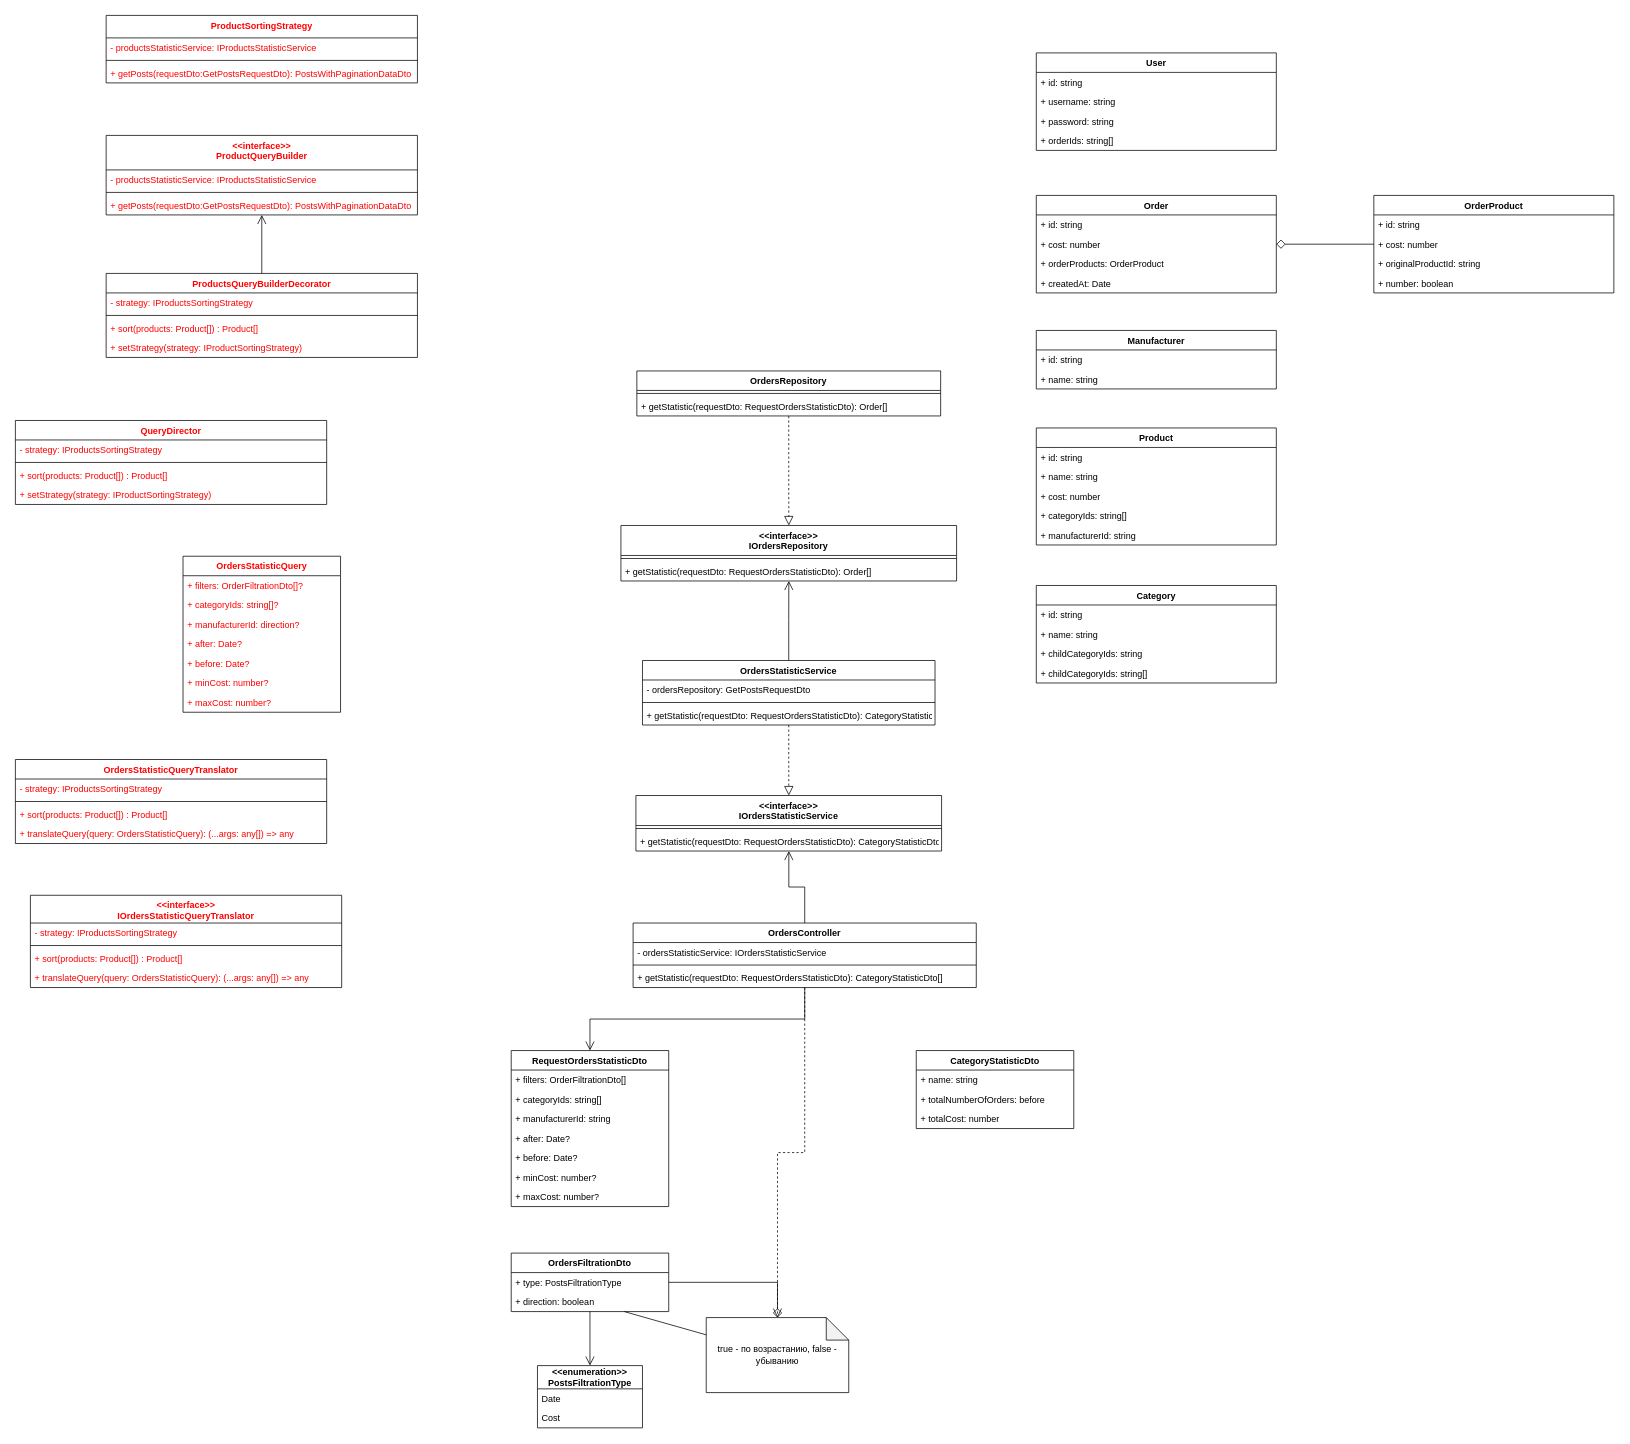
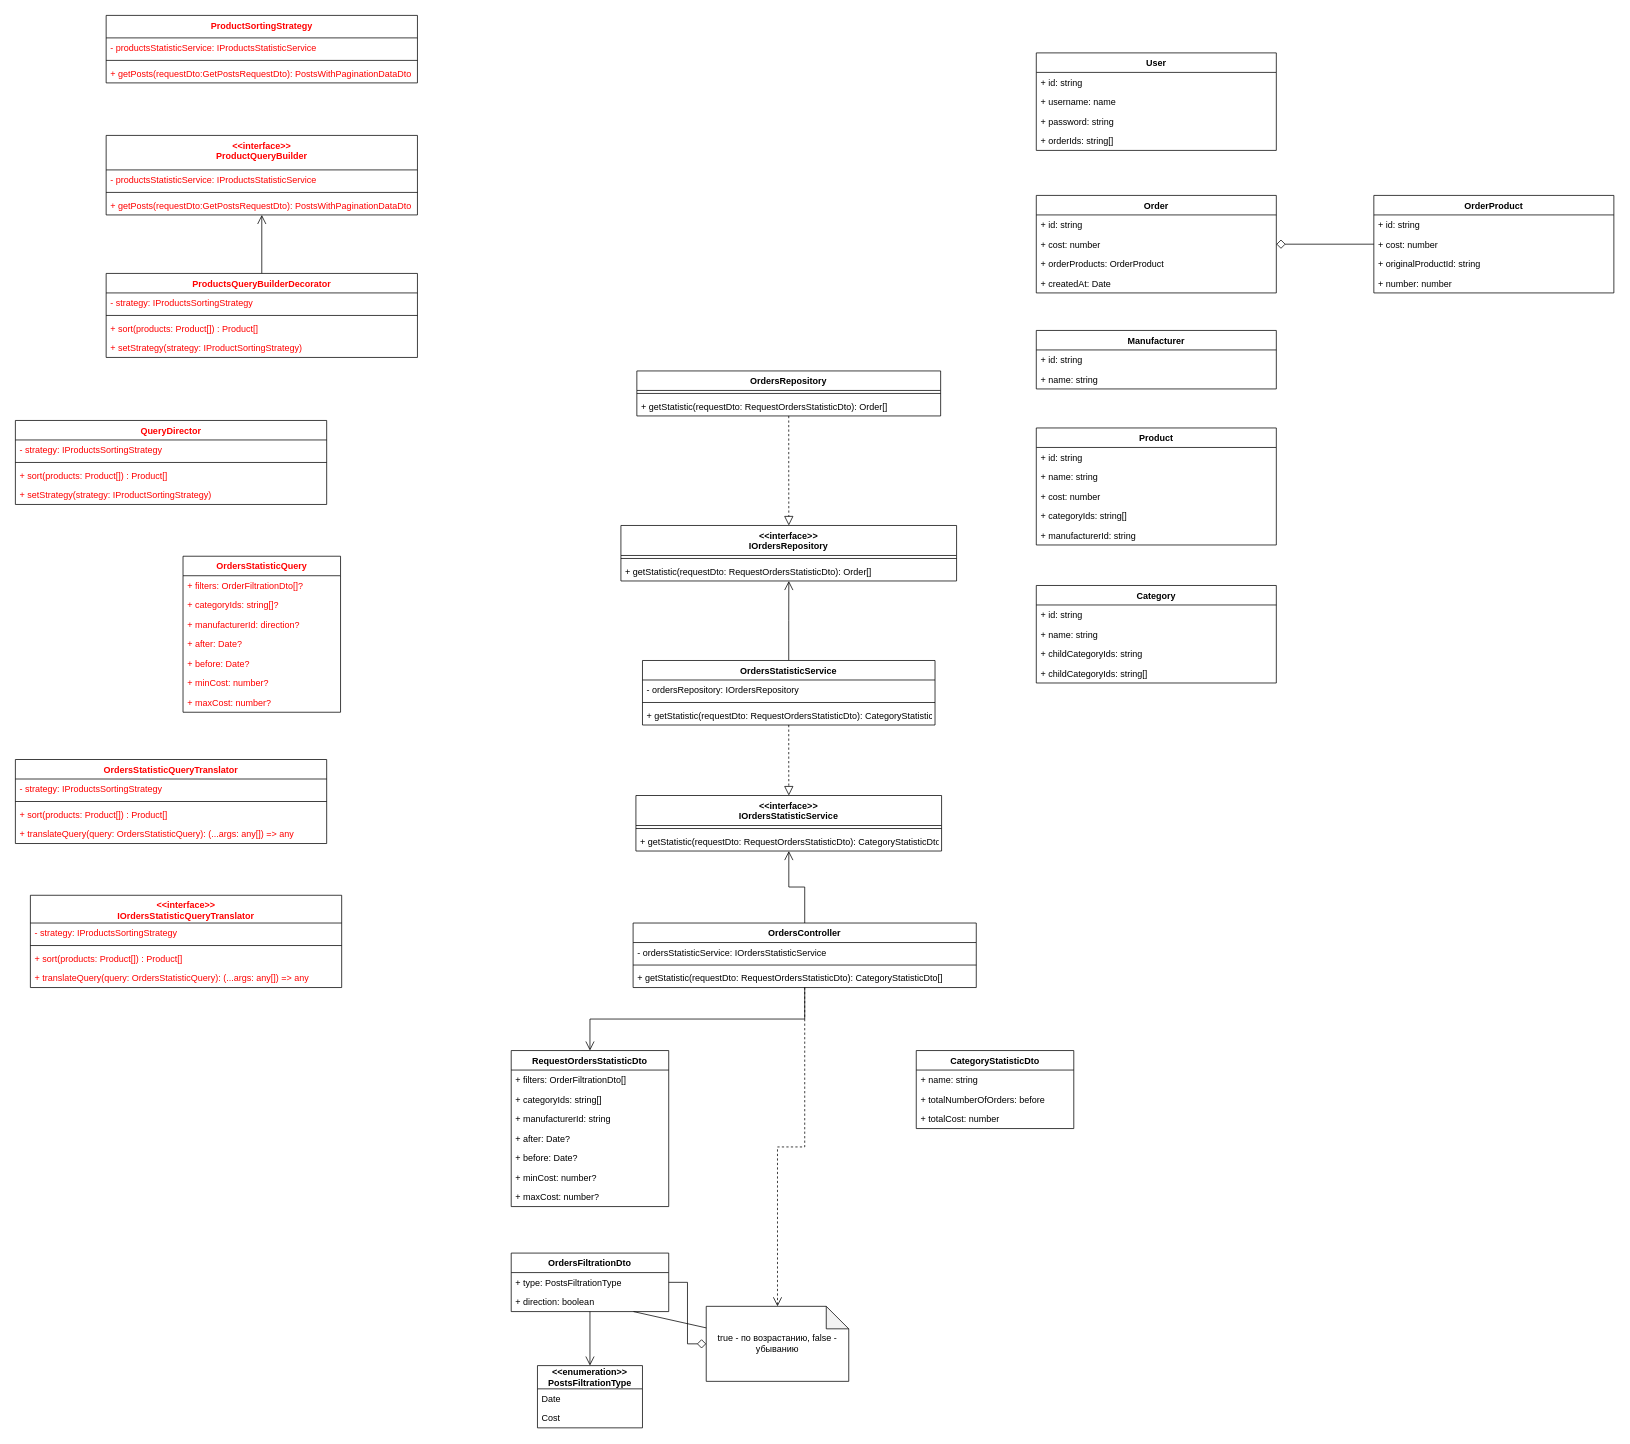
node "+ username: string": label "+ username: string" -> "+ username: name"
node "+ number: boolean": label "+ number: boolean" -> "+ number: number"
node "- ordersRepository: GetPostsRequestDto": label "- ordersRepository: GetPostsRequestDto" -> "- ordersRepository: IOrdersRepository"
node "true - по возрастанию, false - убыванию": moved (777, 1355) -> (777, 1344)
